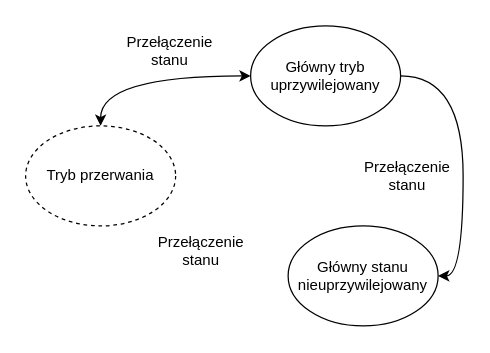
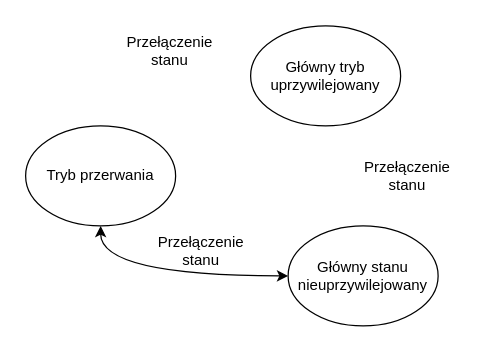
edge "Główny tryb uprzywilejowany" -- "Tryb przerwania": removed
edge "Główny tryb uprzywilejowany" -> "Główny stanu nieuprzywilejowany": removed
node "Tryb przerwania": style dashed -> solid
edge "Tryb przerwania" -- "Główny stanu nieuprzywilejowany": added
